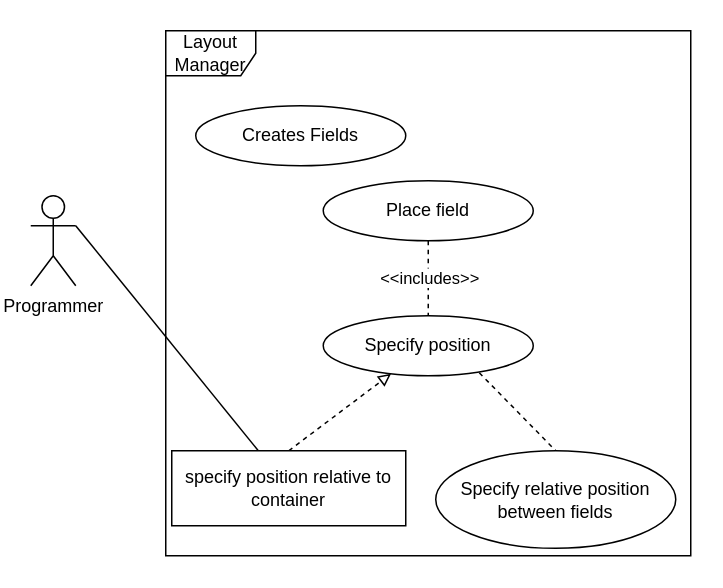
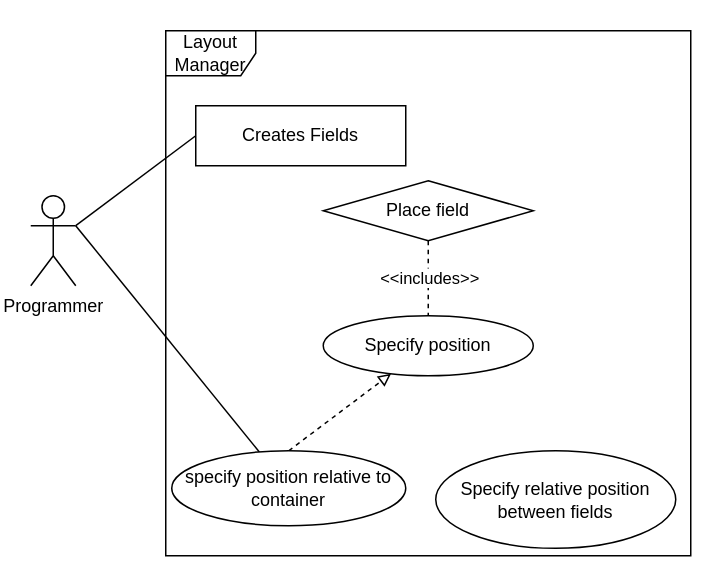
node "Creates Fields": shape ellipse -> rectangle
edge "Creates Fields" -- "Programmer": added
node "Place field": shape ellipse -> diamond
edge "Specify position" -- "Specify relative position between fields": removed
node "specify position relative to container": shape rectangle -> ellipse
